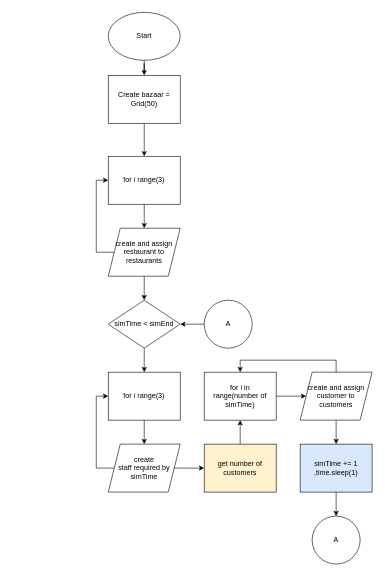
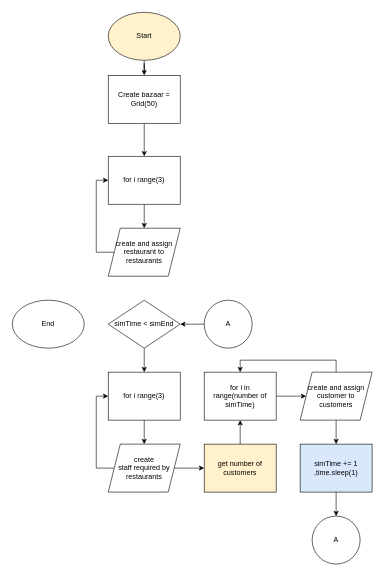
node "Start": fillcolor #ffffff -> #fff2cc
edge "create and assign restaurant to restaurants" -> "simTime < simEnd": removed
node "End": added
node "create staff required by simTime": label "create staff required by simTime" -> "create staff required by restaurants"
